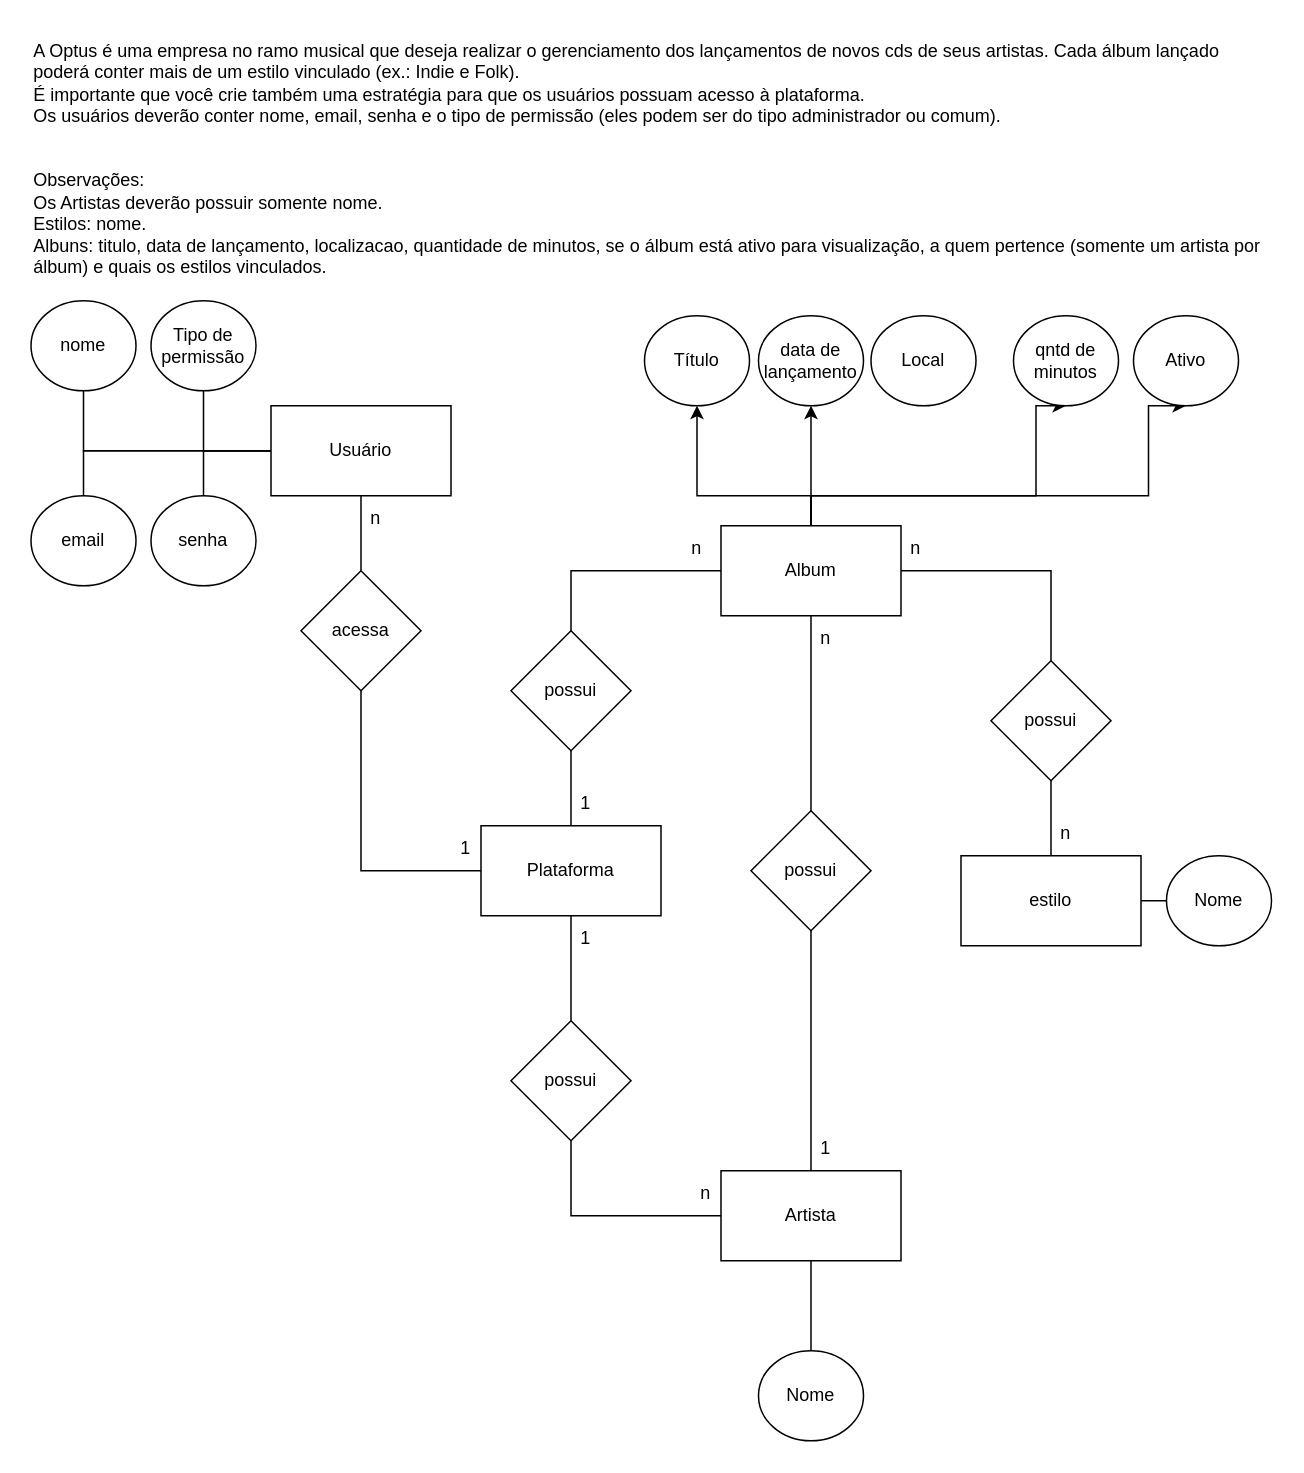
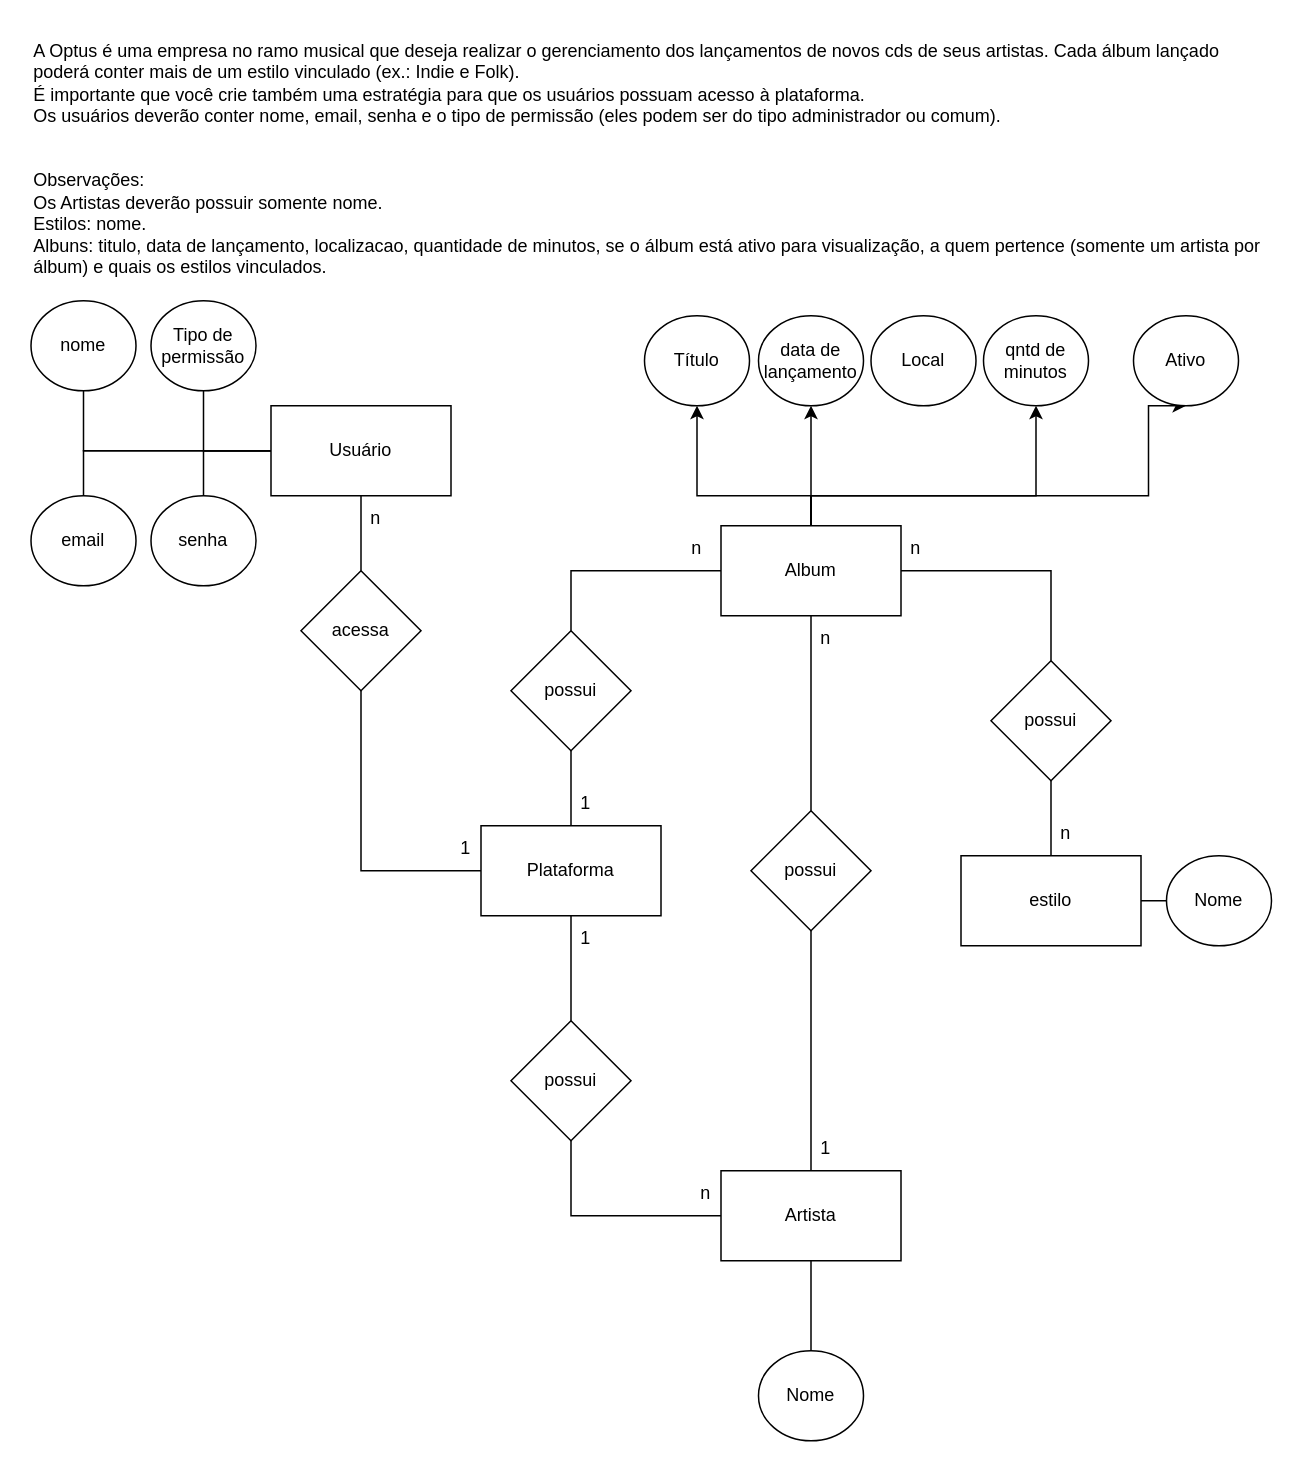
node "qntd de minutos": moved (1066, 361) -> (1036, 361)
